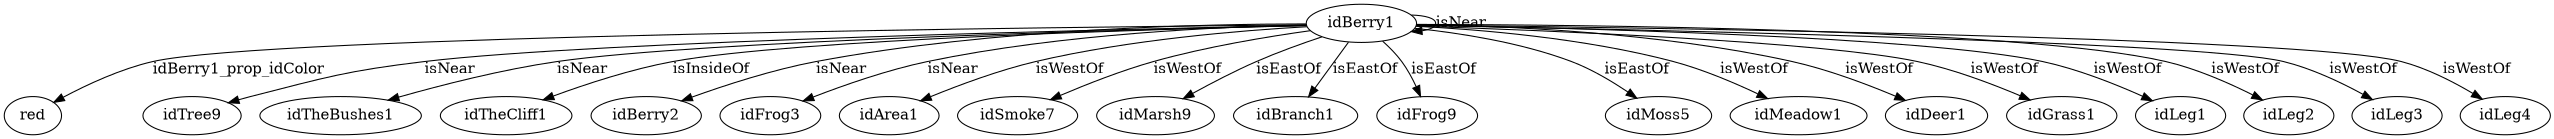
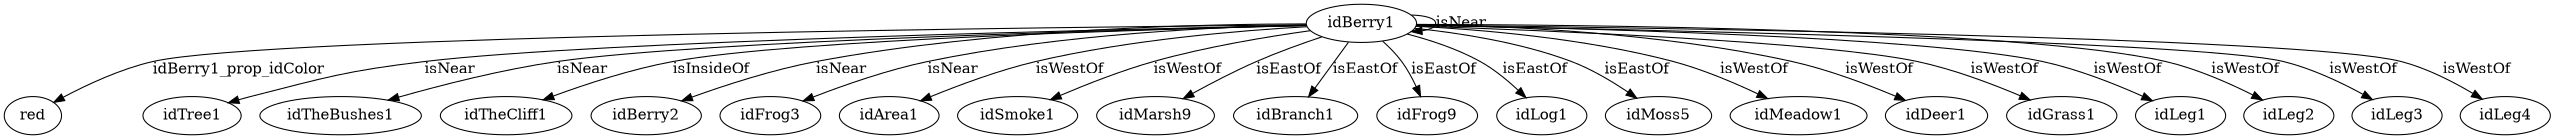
node "idTree9": label "idTree9" -> "idTree1"
node "idSmoke7": label "idSmoke7" -> "idSmoke1"
node "idLog1": added
